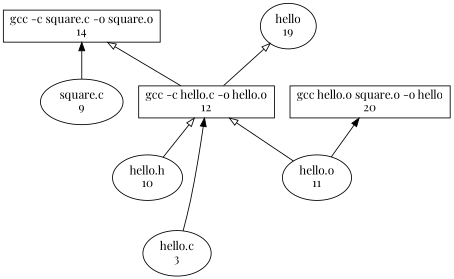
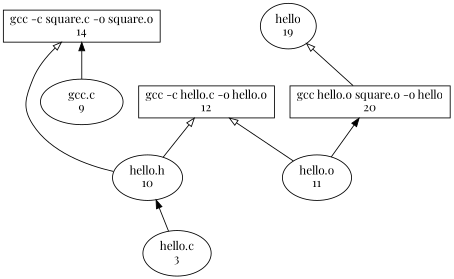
edge "gcc -c hello.c -o hello.o 12" -> "gcc -c square.c -o square.o 14": now "hello.h 10" -> "gcc -c square.c -o square.o 14"
edge "gcc -c hello.c -o hello.o 12" -> "hello 19": now "gcc hello.o square.o -o hello 20" -> "hello 19"
node "square.c 9": label "square.c 9" -> "gcc.c 9"
edge "hello.c 3" -> "gcc -c hello.c -o hello.o 12": now "hello.c 3" -> "hello.h 10"
